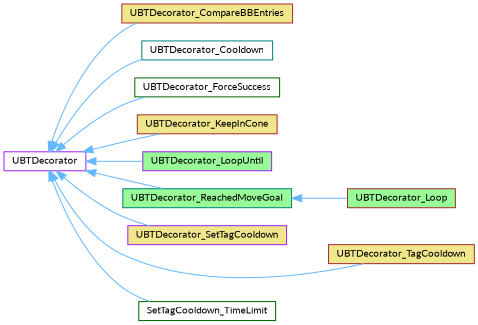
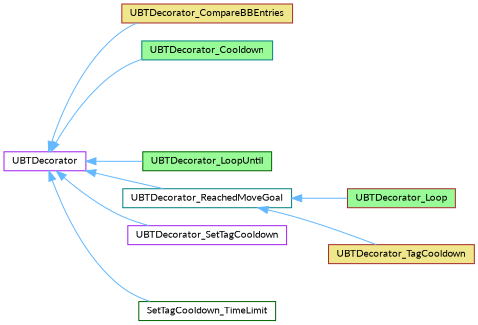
node "UBTDecorator_Cooldown": fillcolor white -> palegreen
node "UBTDecorator_ForceSuccess": removed
node "UBTDecorator_KeepInCone": removed
node "UBTDecorator_LoopUntil": color purple -> darkgreen
node "UBTDecorator_ReachedMoveGoal": fillcolor palegreen -> white
node "UBTDecorator_SetTagCooldown": fillcolor khaki -> white
edge "UBTDecorator_TagCooldown" -> "UBTDecorator": now "UBTDecorator_TagCooldown" -> "UBTDecorator_ReachedMoveGoal"
